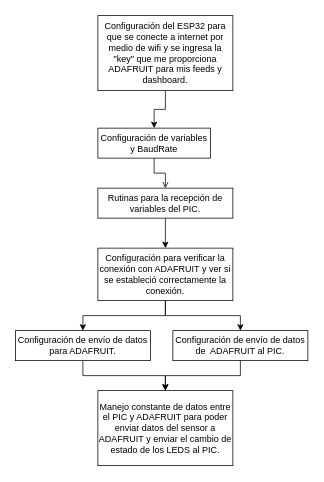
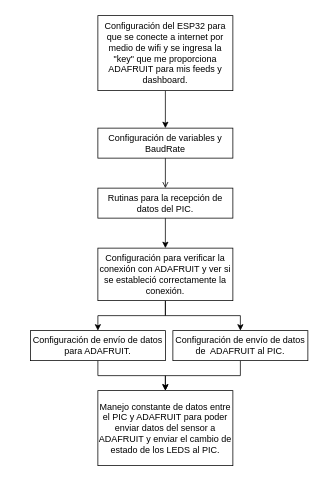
node "Configuración de variables y BaudRate": size 113x30 -> 135x30
node "Rutinas para la recepción de variables del PIC.": label "Rutinas para la recepción de variables del PIC." -> "Rutinas para la recepción de datos del PIC."
node "Configuración de envío de datos para ADAFRUIT.": moved (83, 345) -> (98, 345)
